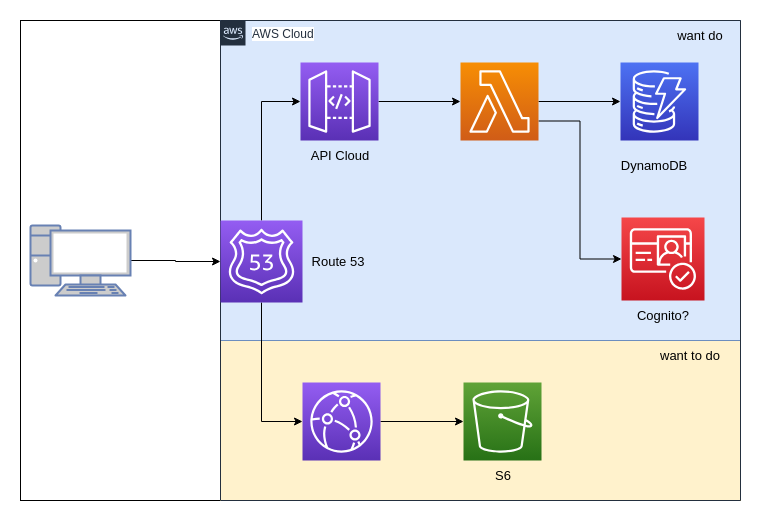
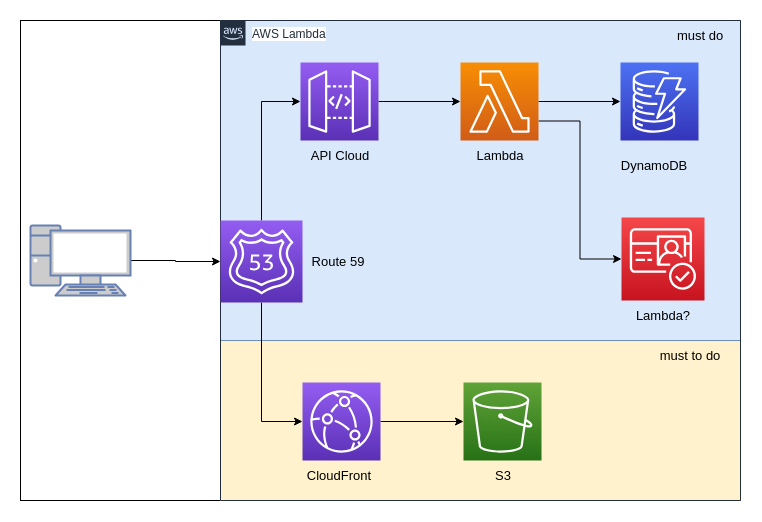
node "AWS Cloud": label "AWS Cloud" -> "AWS Lambda"
node "want do": label "want do" -> "must do"
node "Lambda": added
node "Route 53": label "Route 53" -> "Route 59"
node "Cognito?": label "Cognito?" -> "Lambda?"
node "want to do": label "want to do" -> "must to do"
node "CloudFront": added
node "S6": label "S6" -> "S3"
